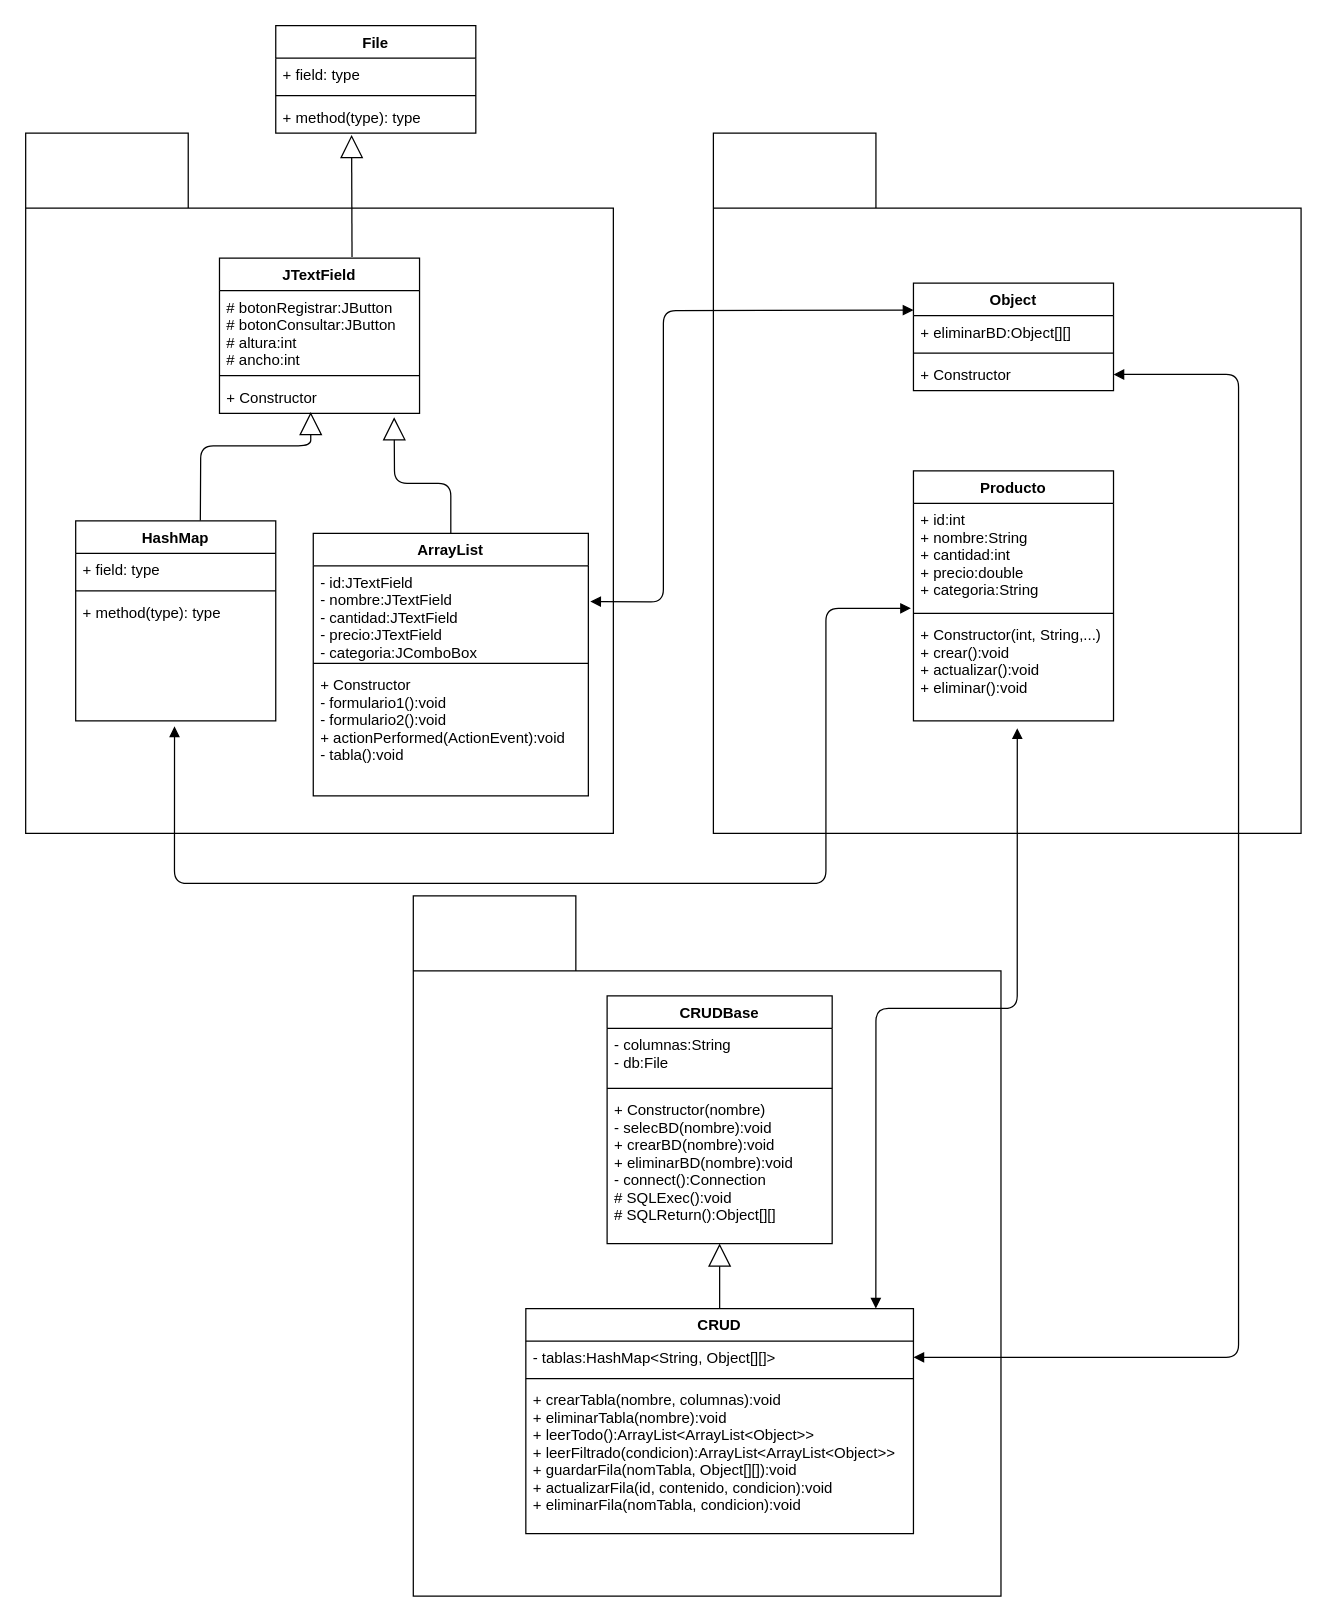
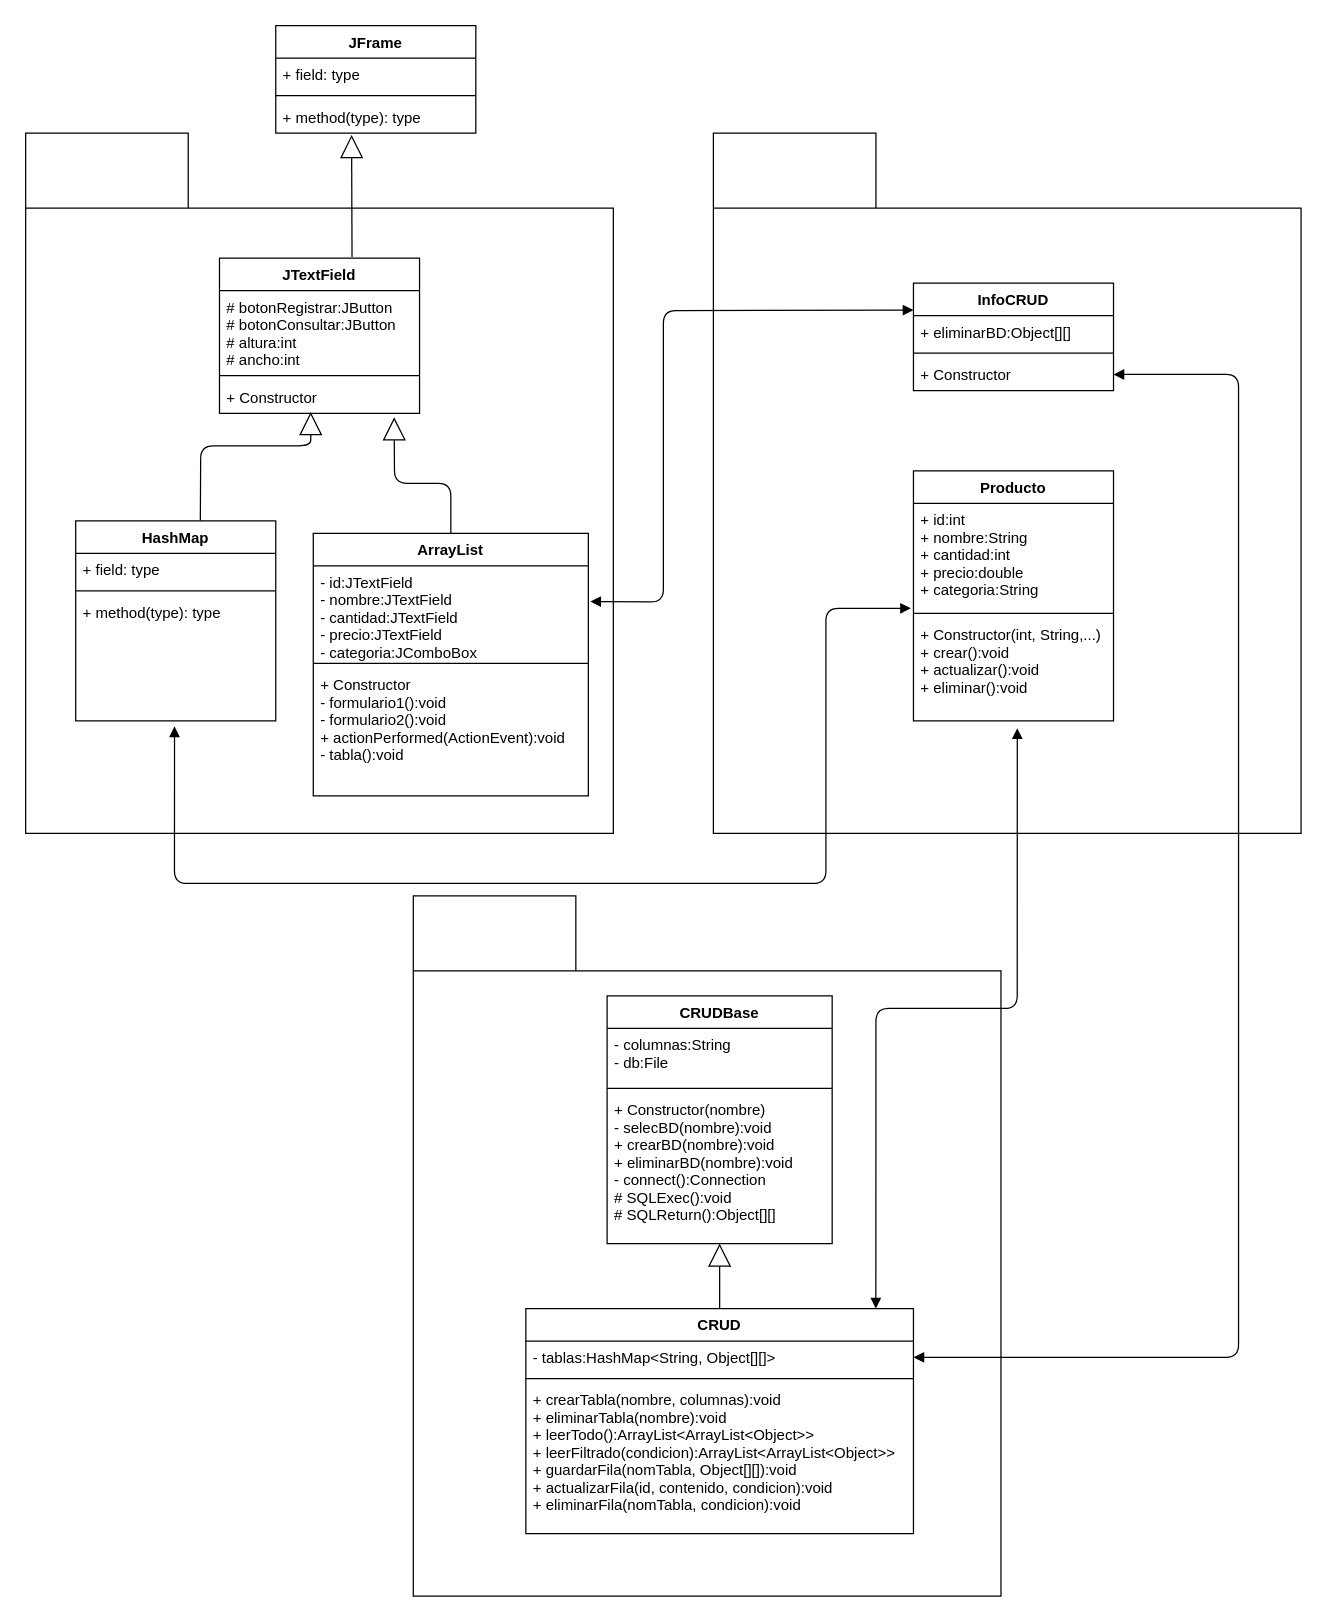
node "File": label "File" -> "JFrame"
node "Object": label "Object" -> "InfoCRUD"
